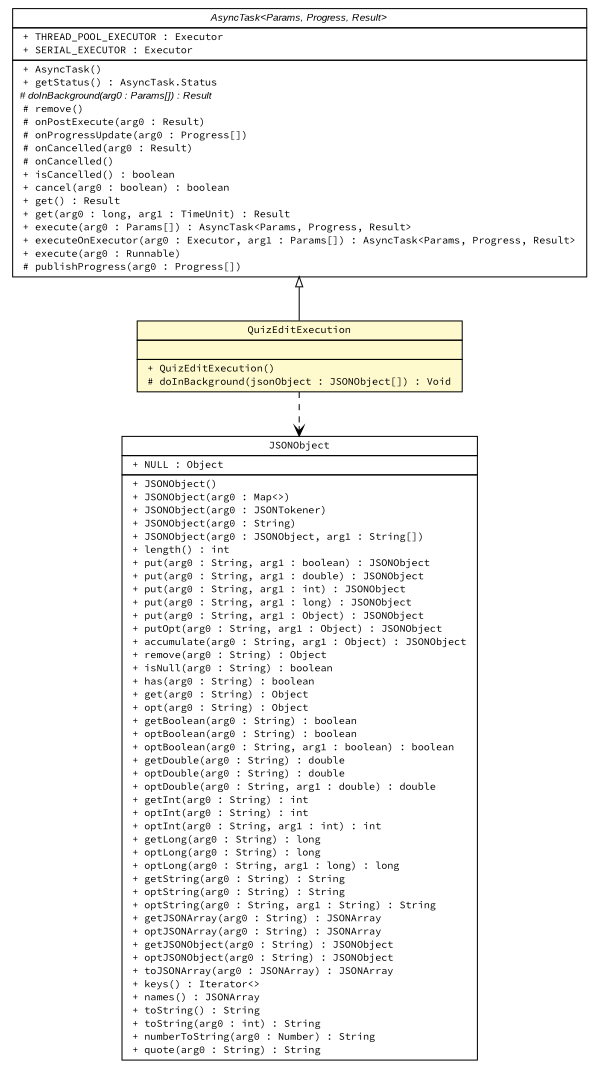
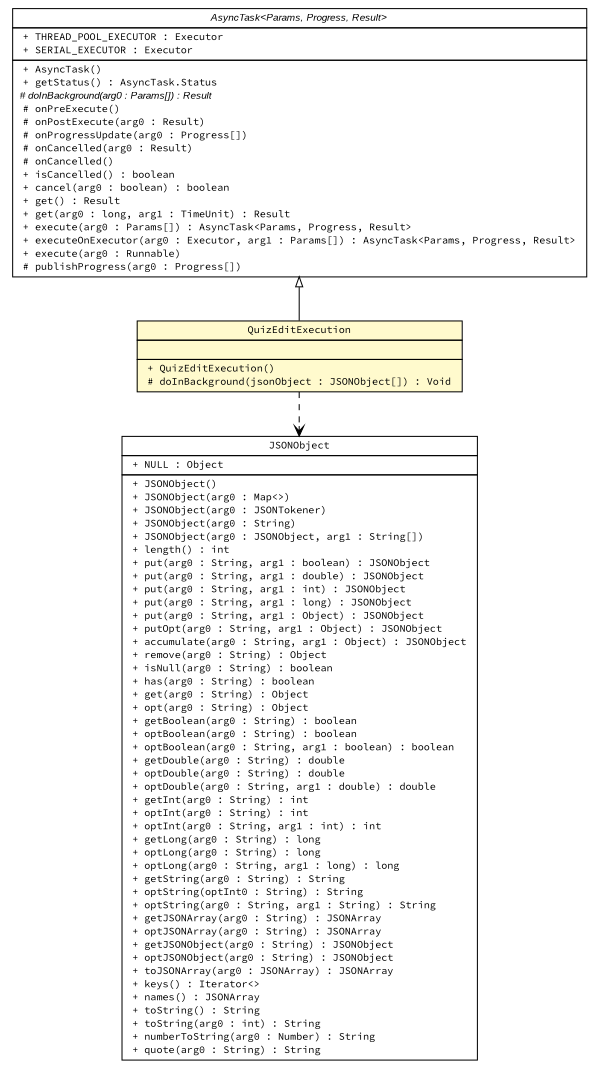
node "AsyncTask<Params, Progress, Result>": text "# remove()" -> "# onPreExecute()"
node "JSONObject": text "+ optString(arg0 : String) : String" -> "+ optString(optInt0 : String) : String"
